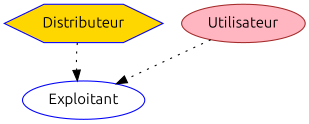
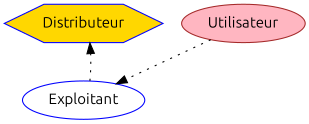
edge "Distributeur" -> "Exploitant": reversed
